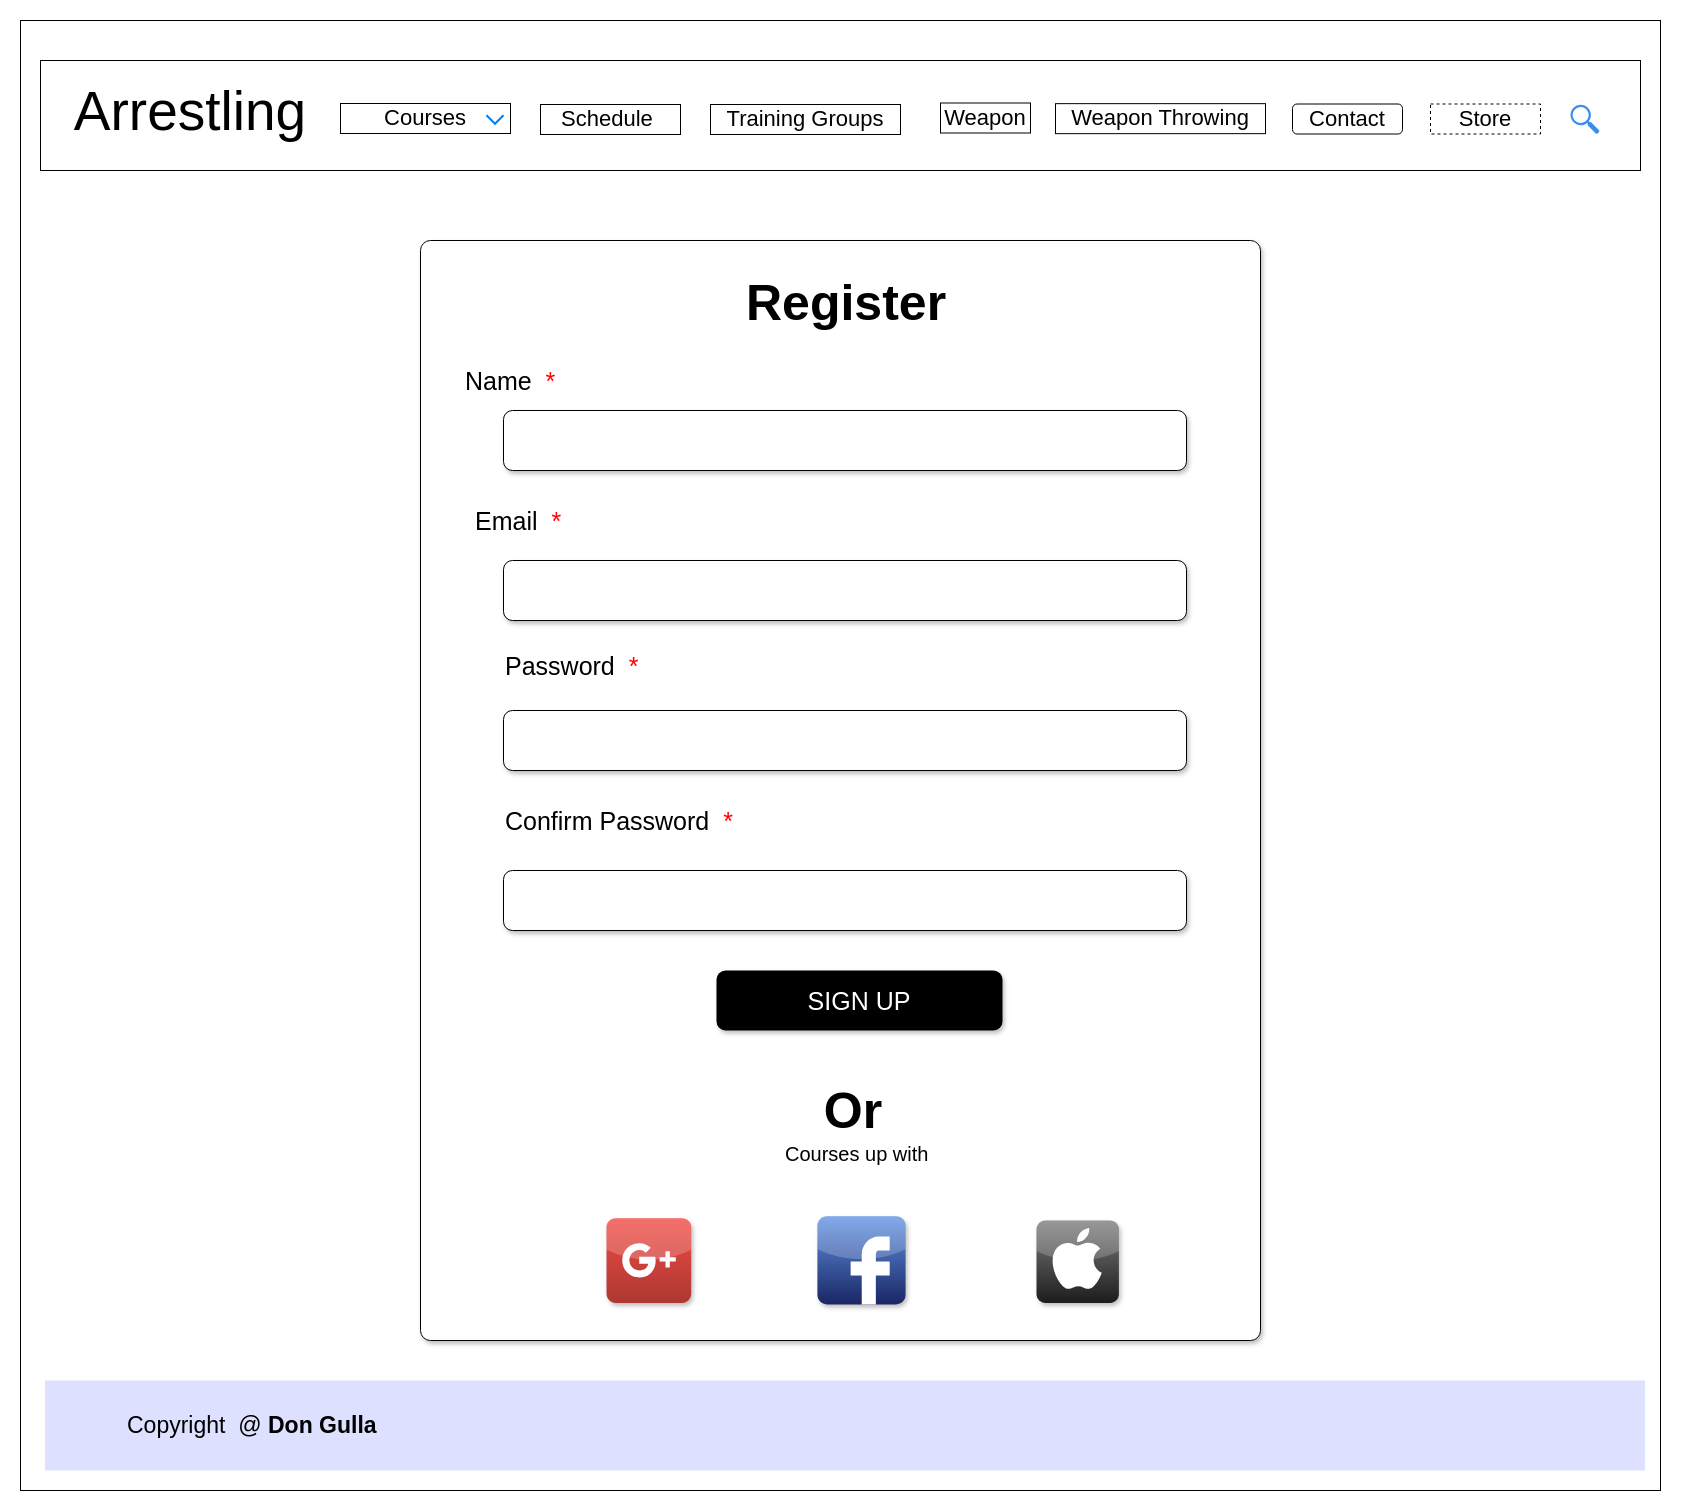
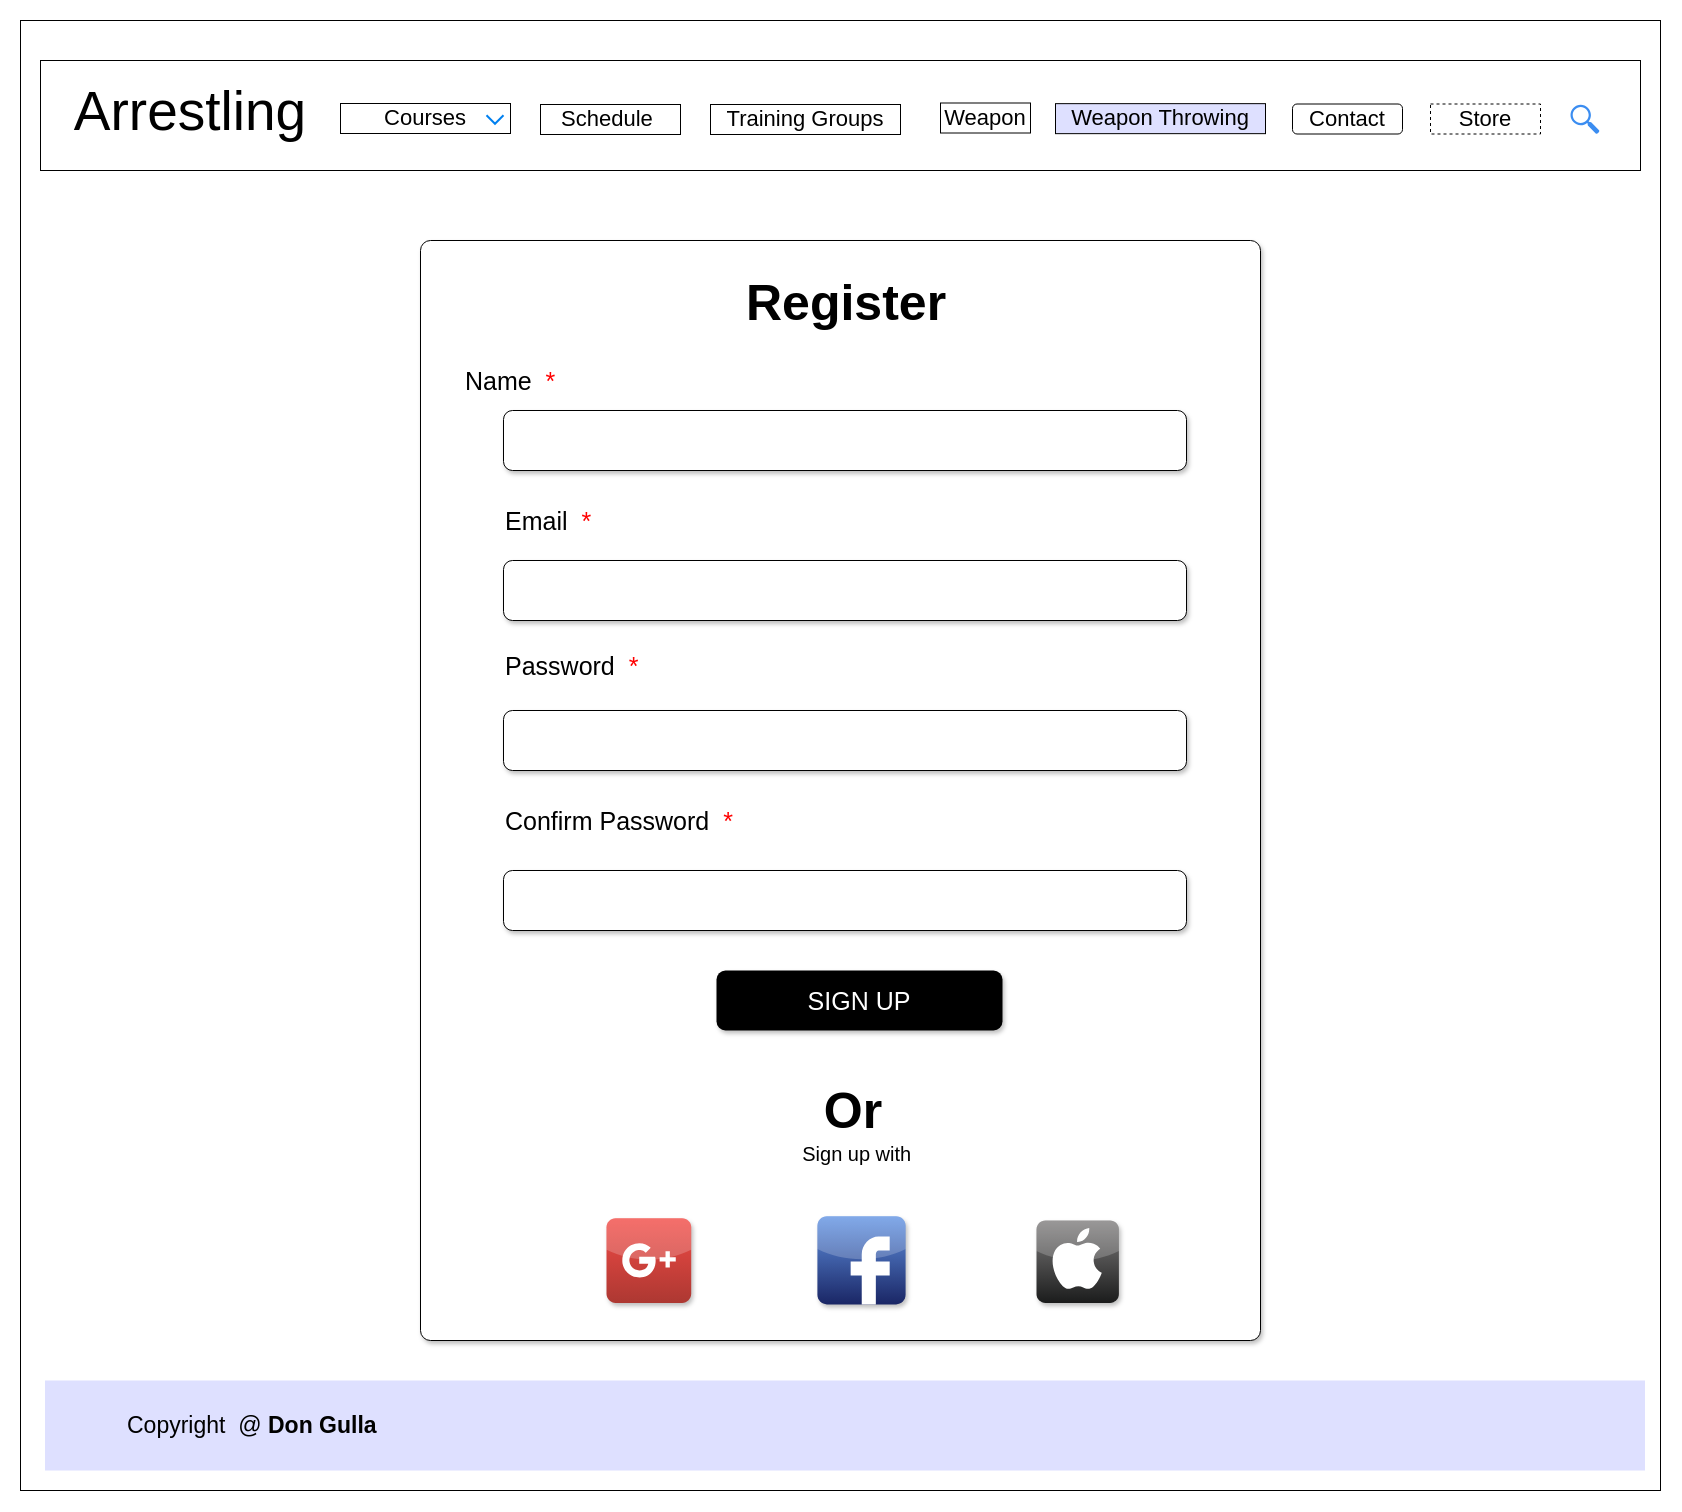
node "Weapon Throwing": fillcolor #ffffff -> #dee0ff
node "Email *": moved (529, 521) -> (559, 521)
node "Courses up with": label "Courses up with" -> "Sign up with"
